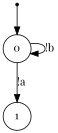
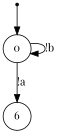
node "1": label "1" -> "6"
